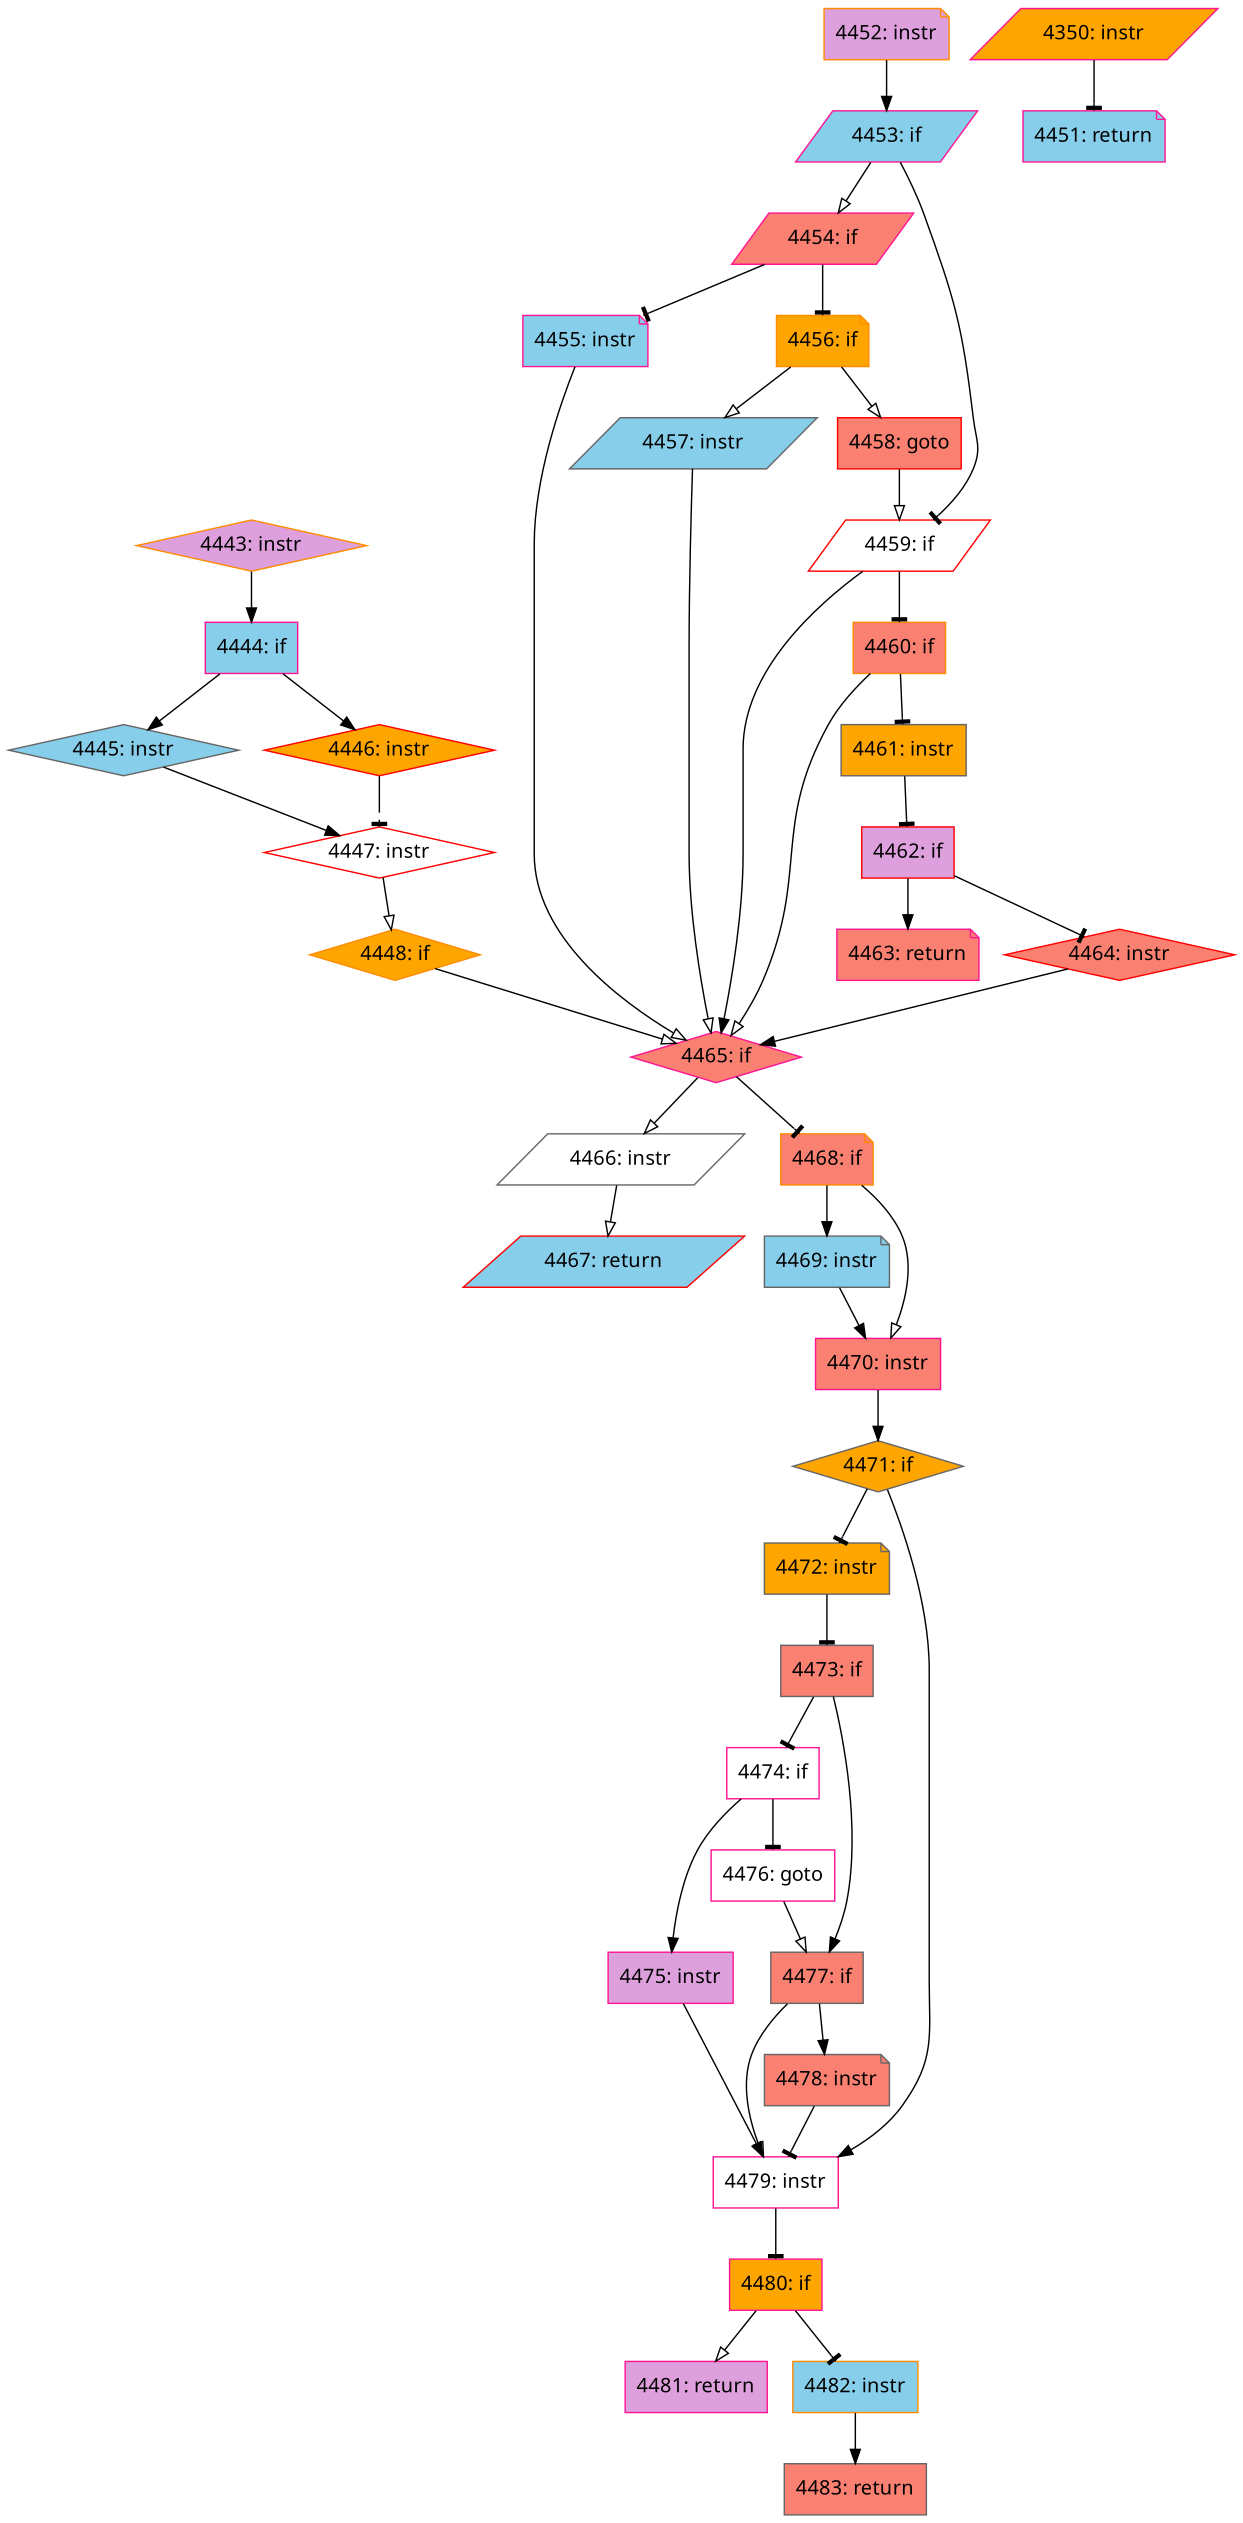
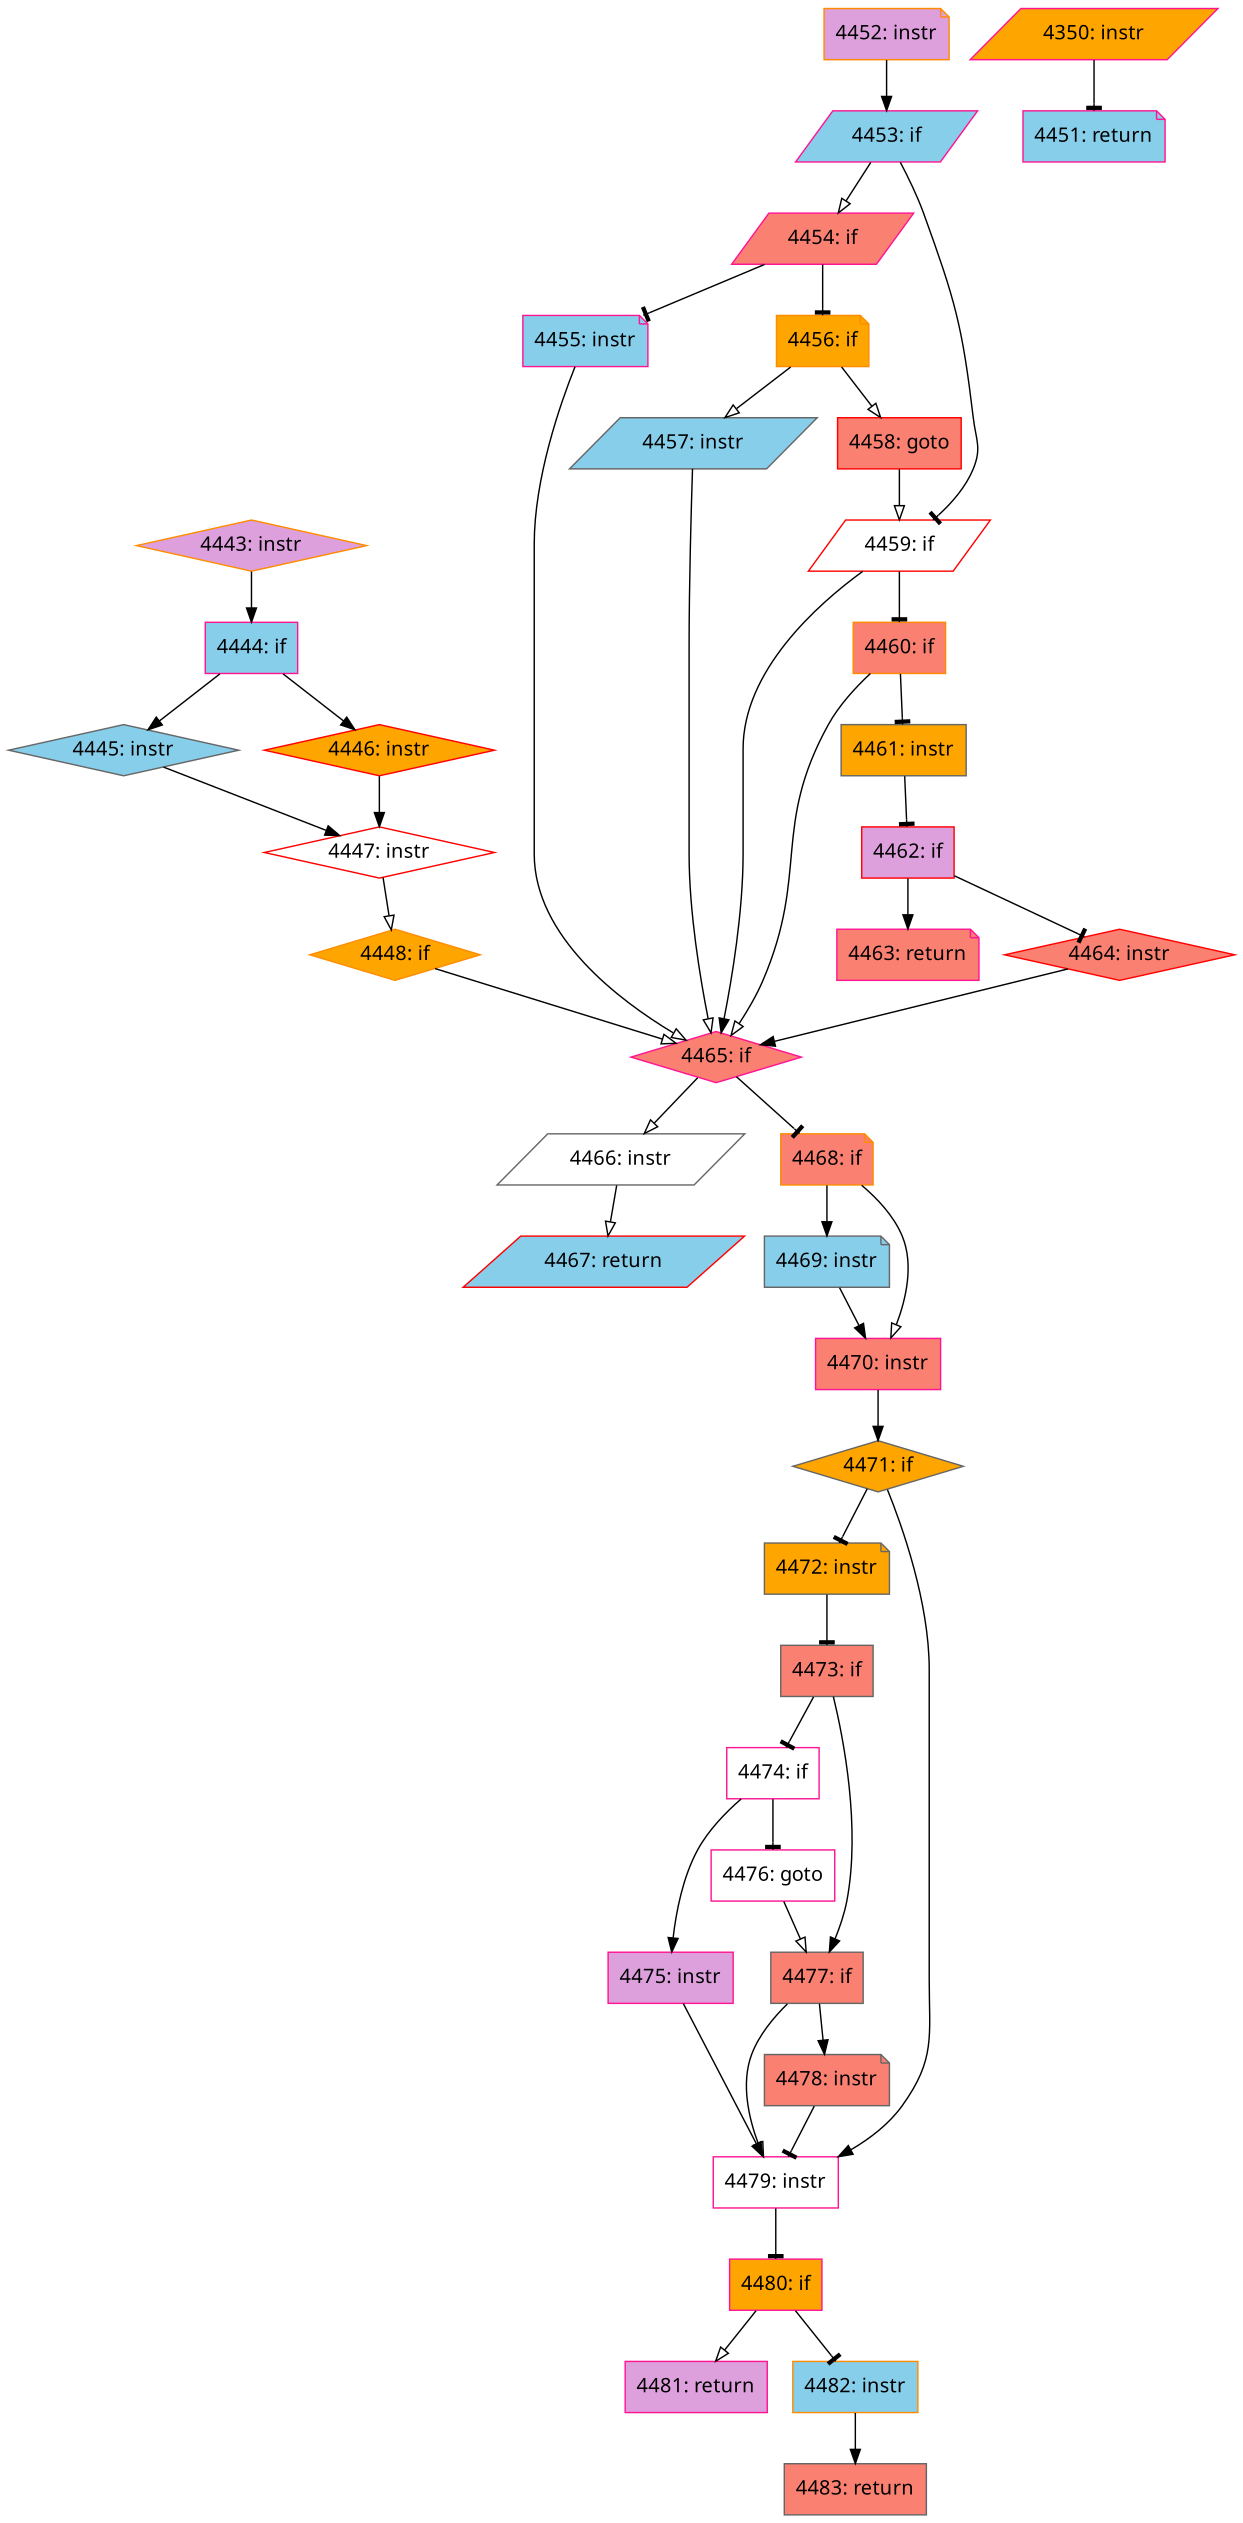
edge "4446: instr" -> "4447: instr": arrowhead tee -> normal
